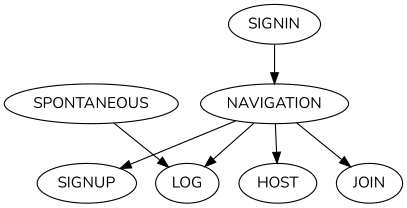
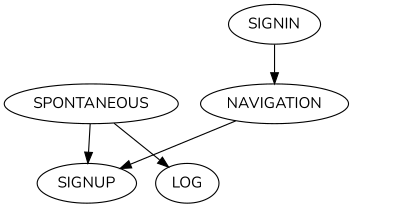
edge "SPONTANEOUS" -> "SIGNUP": added
edge "NAVIGATION" -> "LOG": removed
node "HOST": removed
node "JOIN": removed
